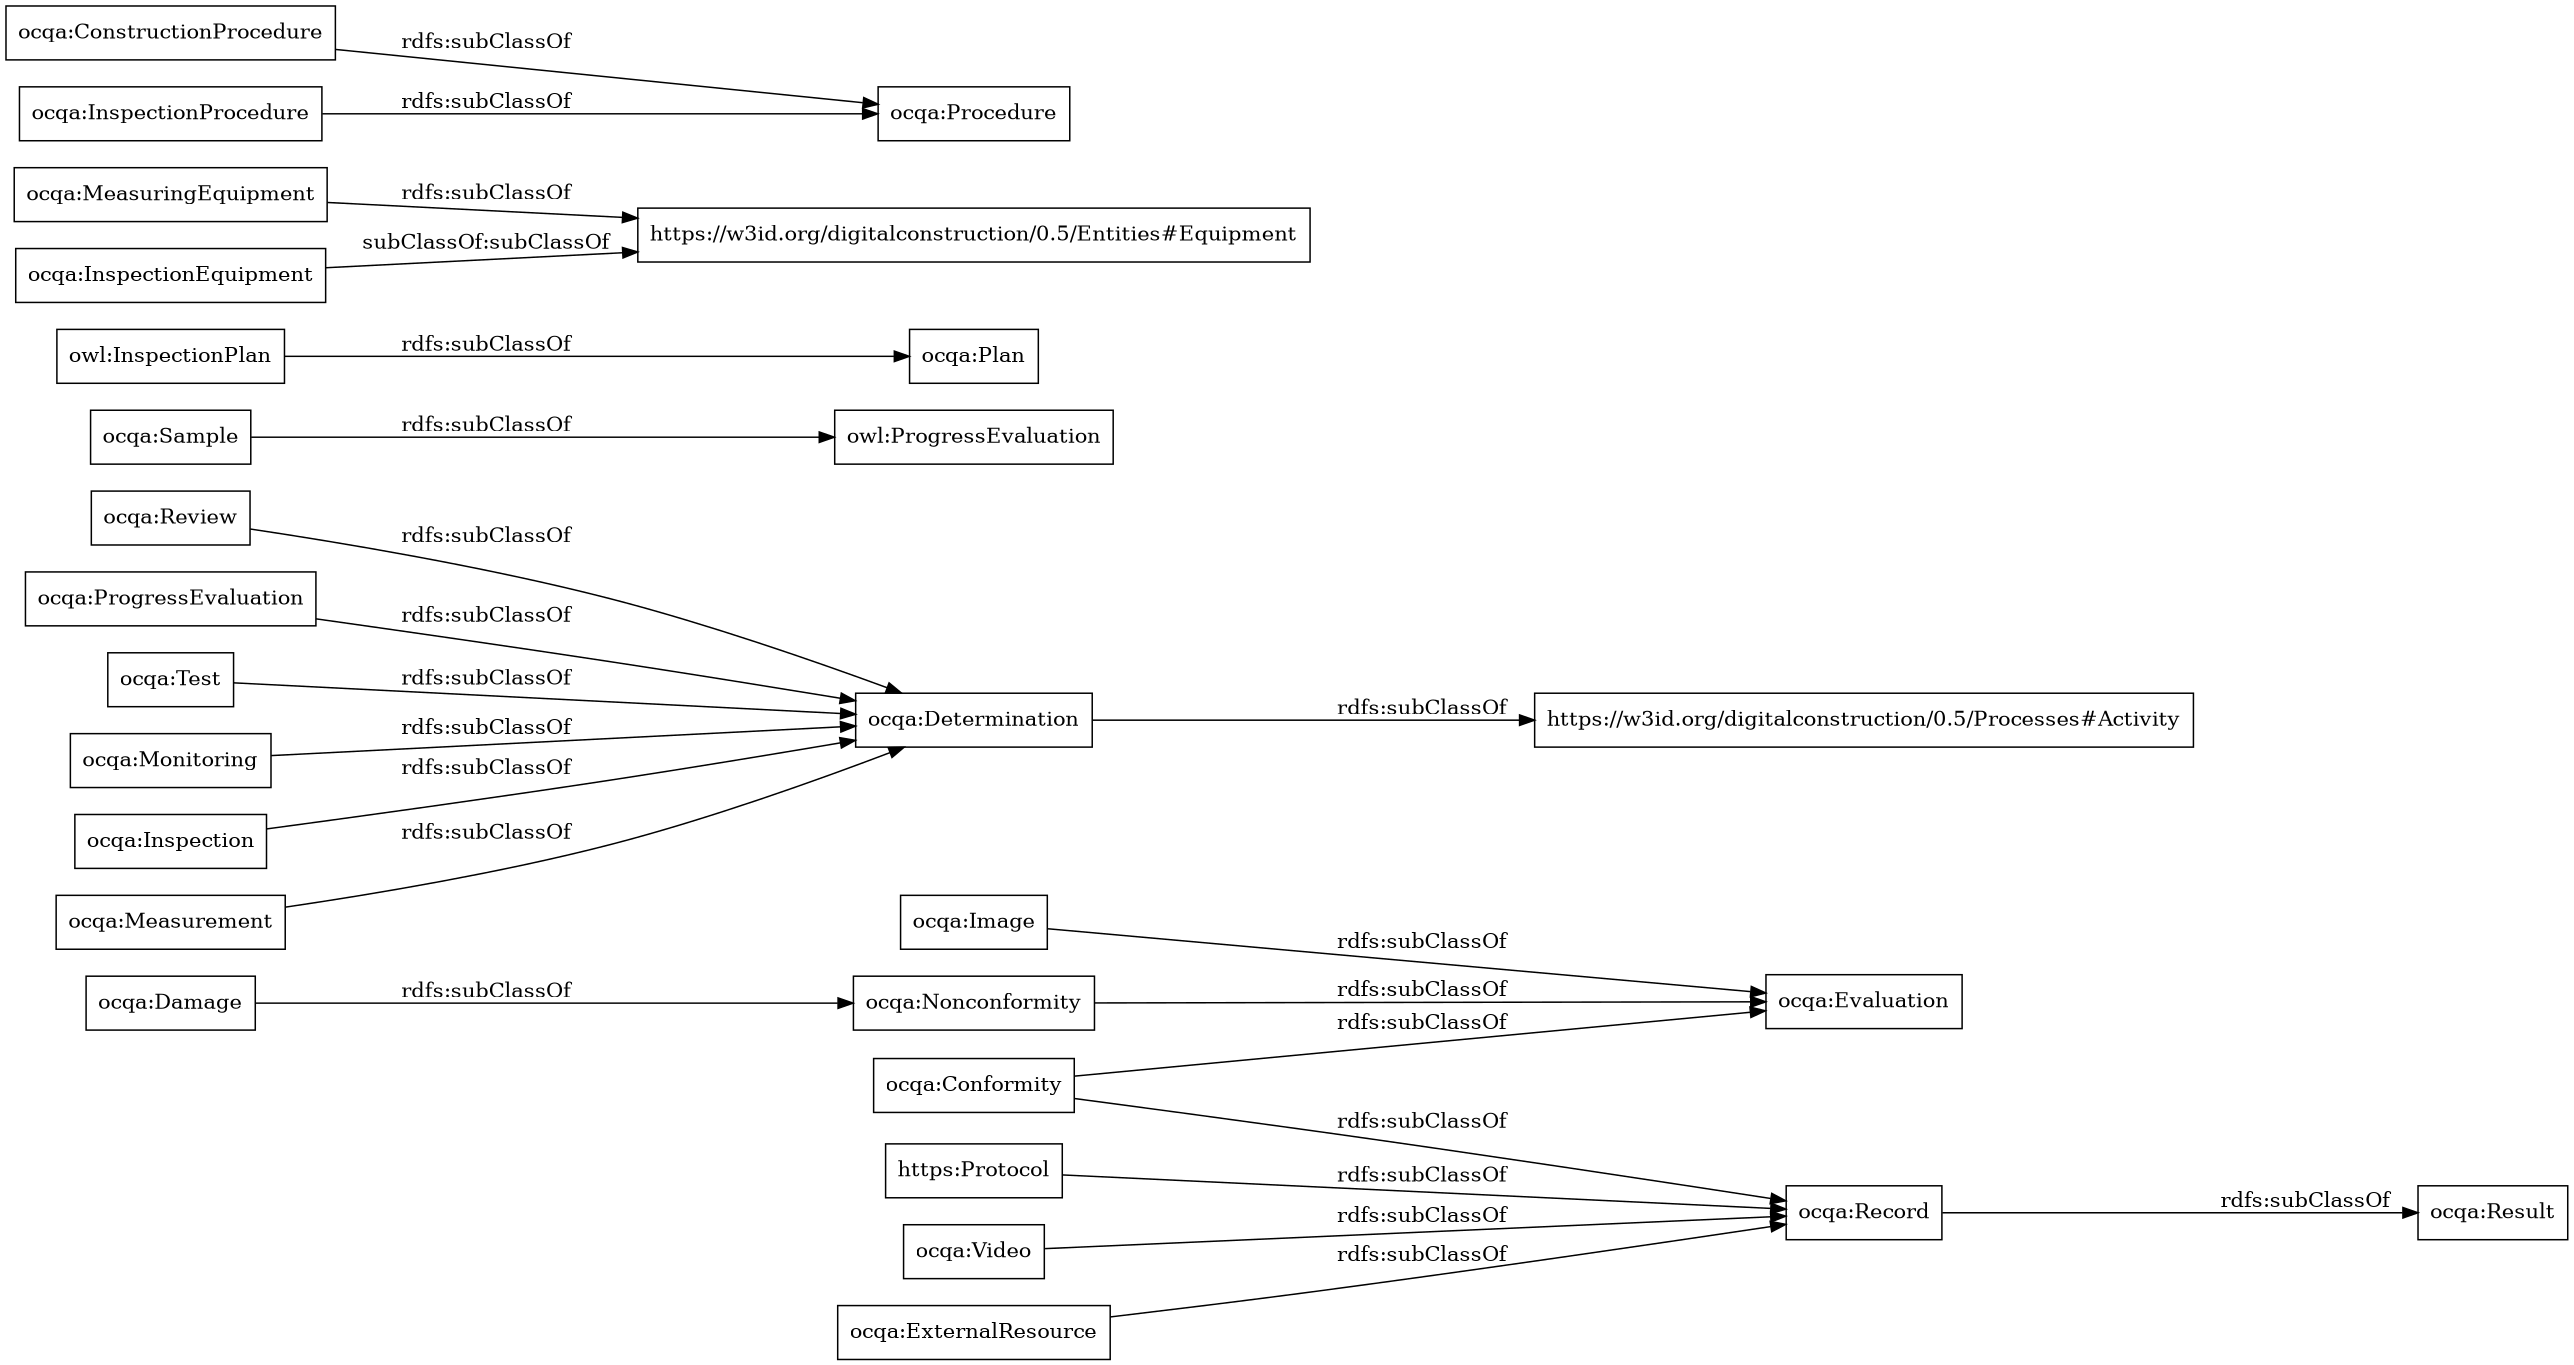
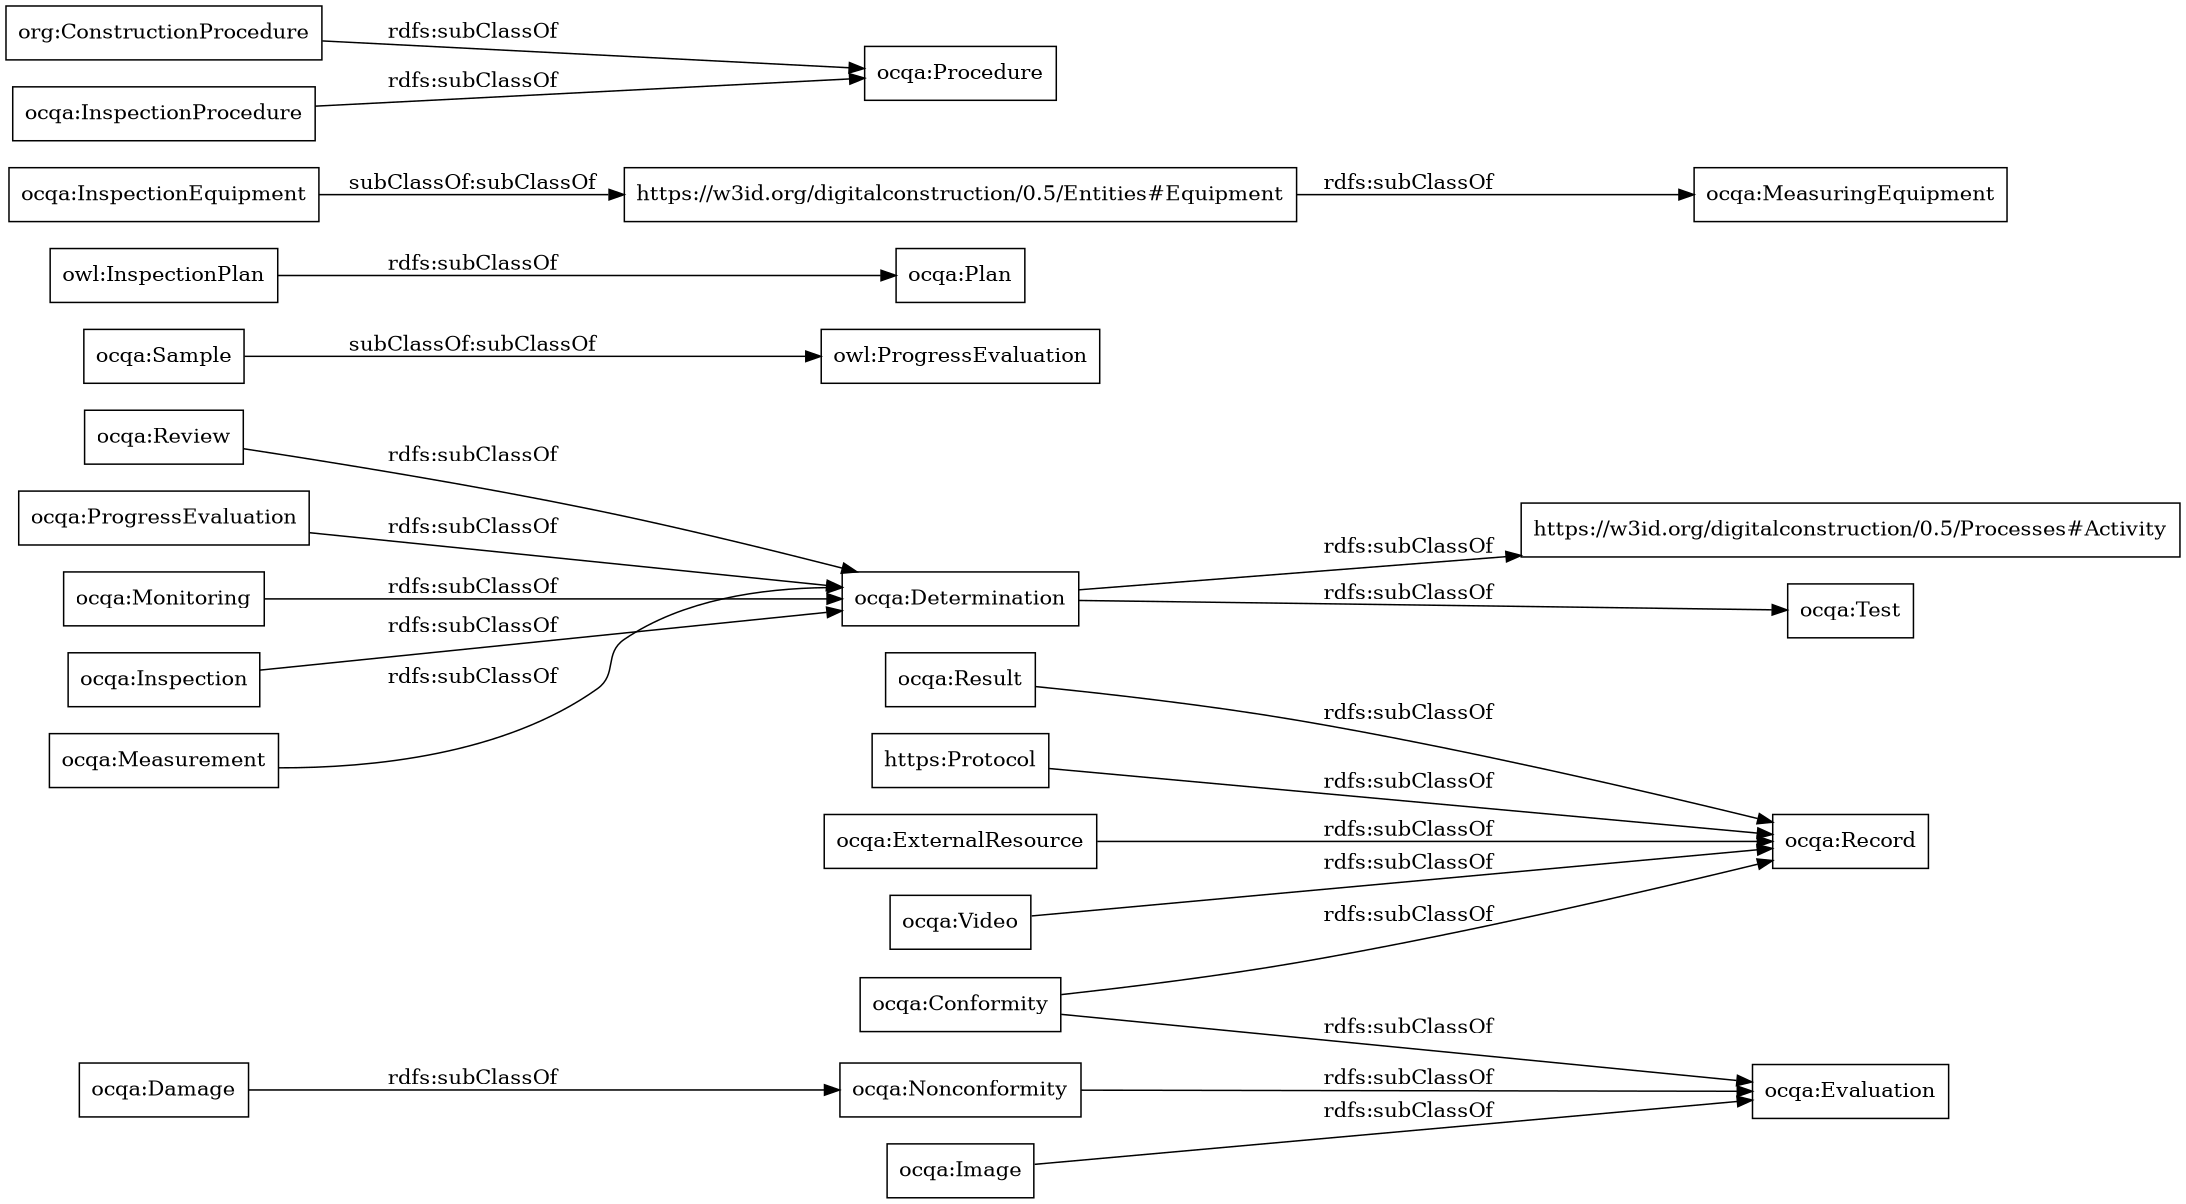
node "ocqa:ConstructionProcedure": label "ocqa:ConstructionProcedure" -> "org:ConstructionProcedure"
edge "ocqa:MeasuringEquipment" -> "https://w3id.org/digitalconstruction/0.5/Entities#Equipment": reversed
edge "ocqa:Sample" -> "owl:ProgressEvaluation": label "rdfs:subClassOf" -> "subClassOf:subClassOf"
edge "ocqa:Test" -> "ocqa:Determination": reversed
edge "ocqa:Record" -> "ocqa:Result": reversed
